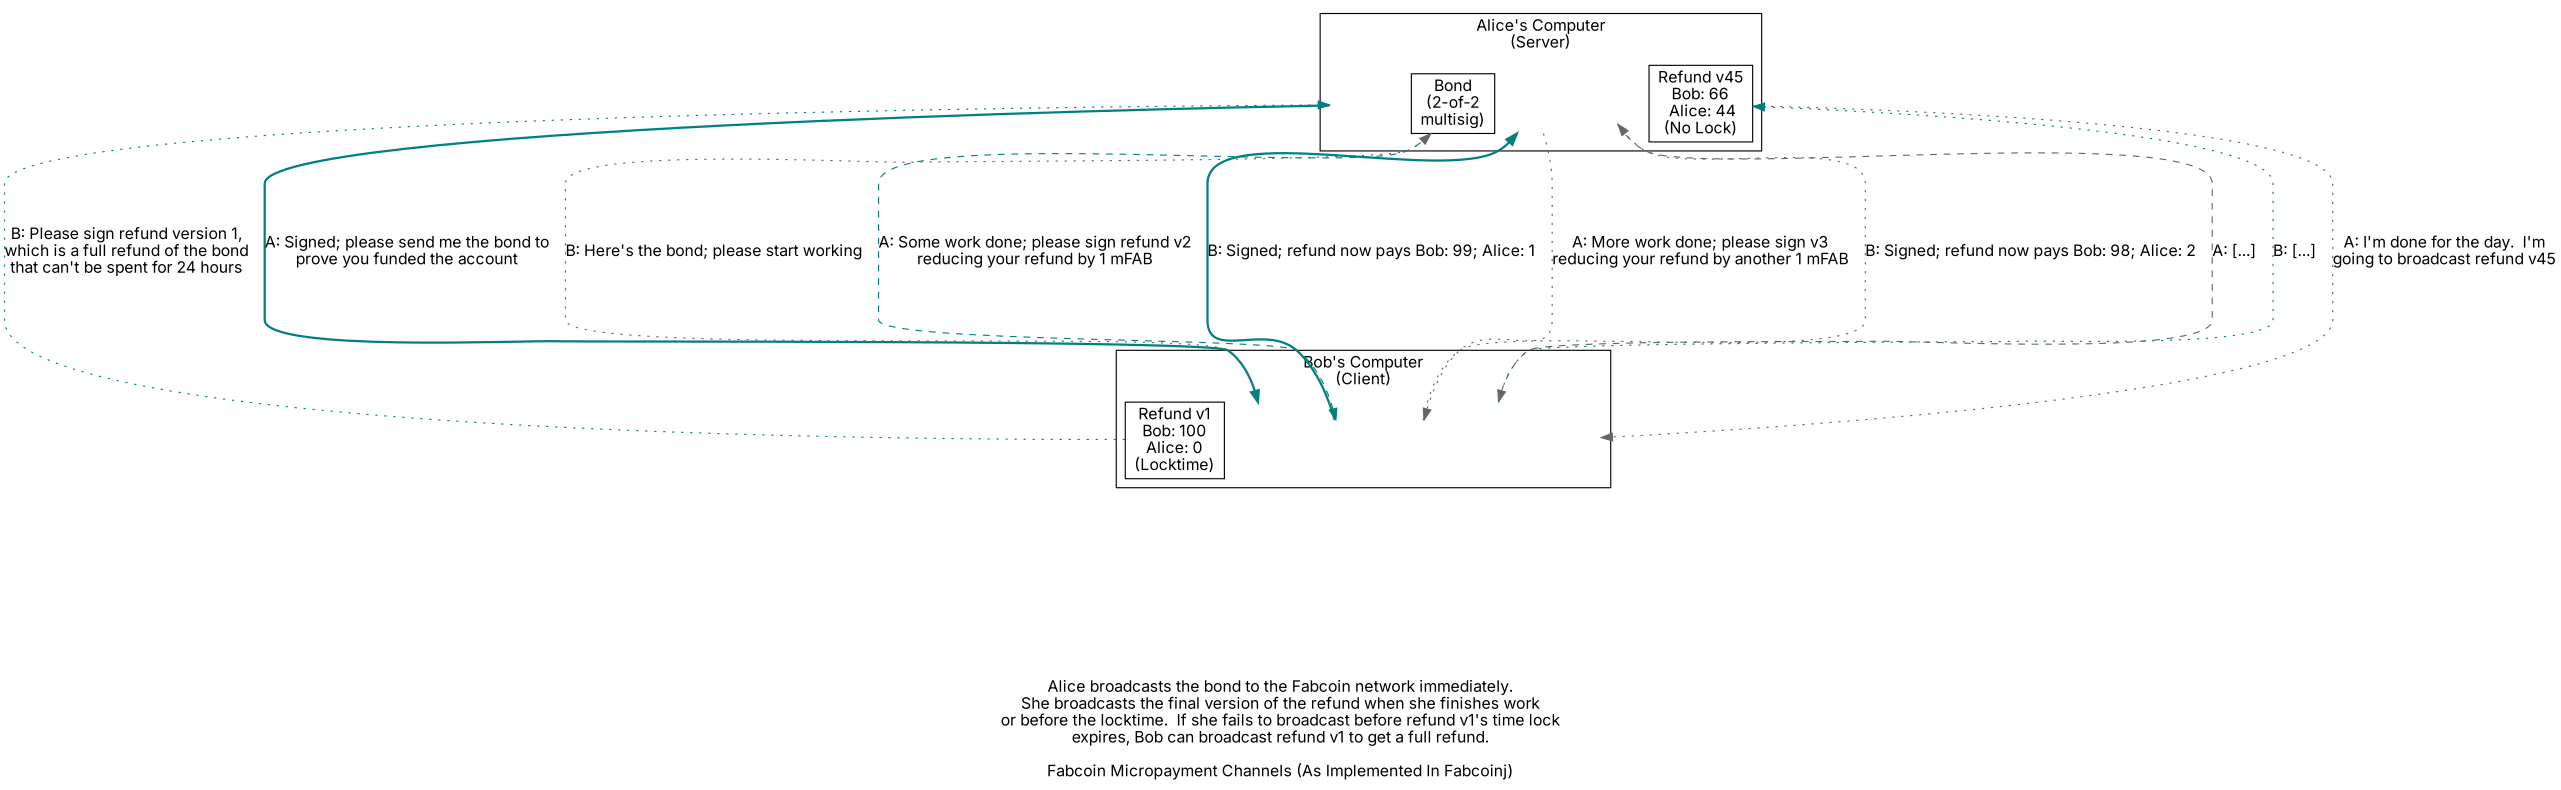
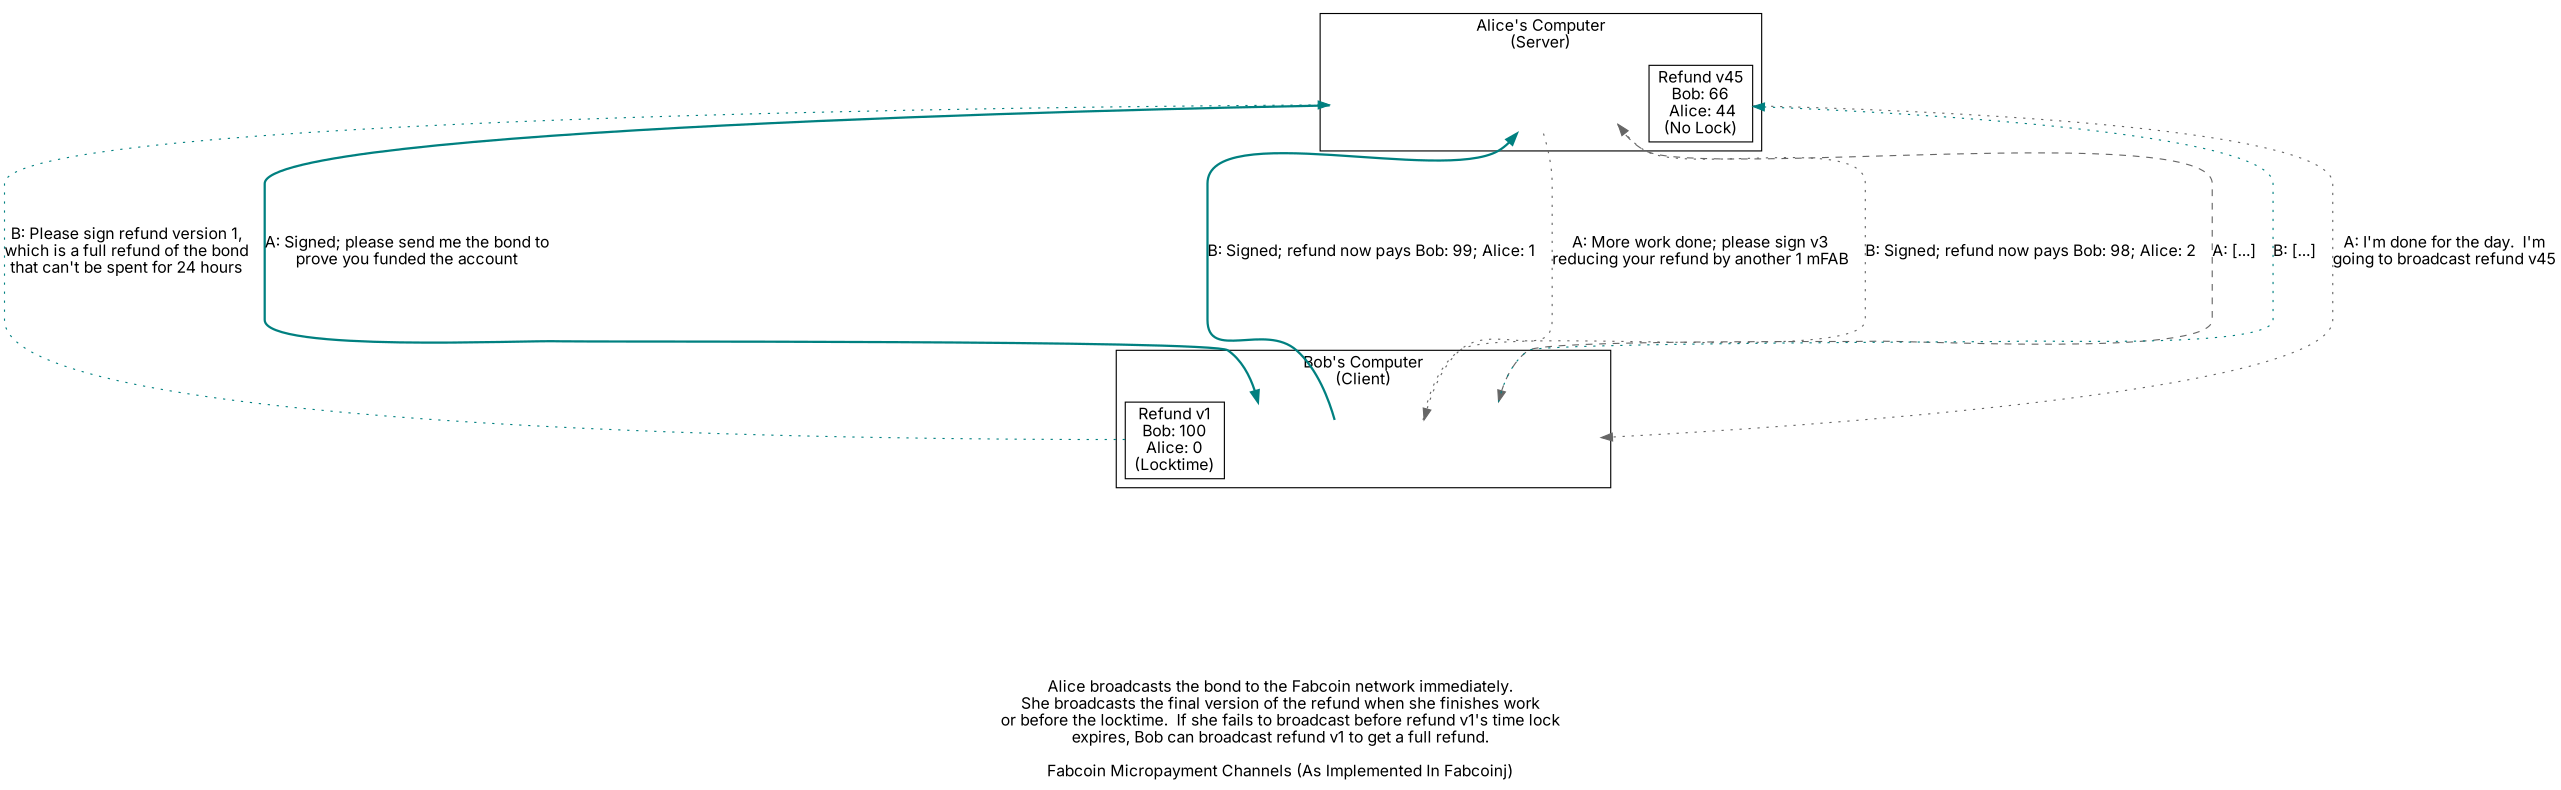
node "Bond (2-of-2 multisig)": removed
